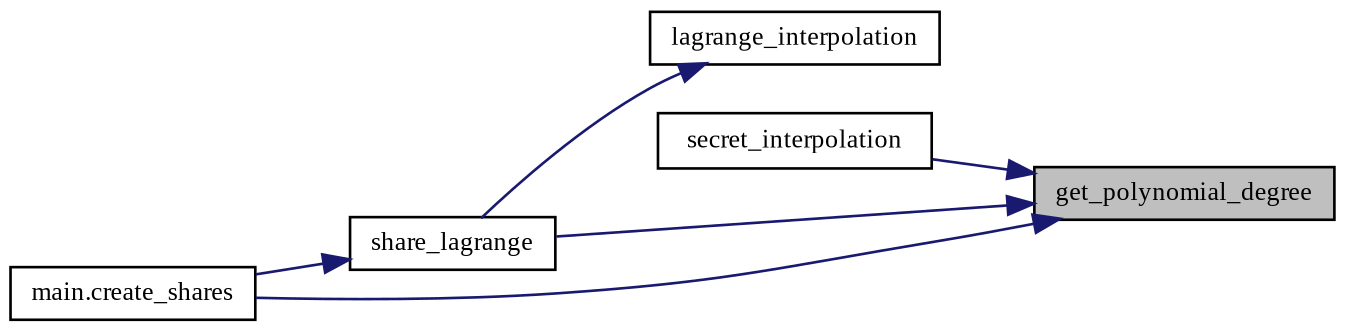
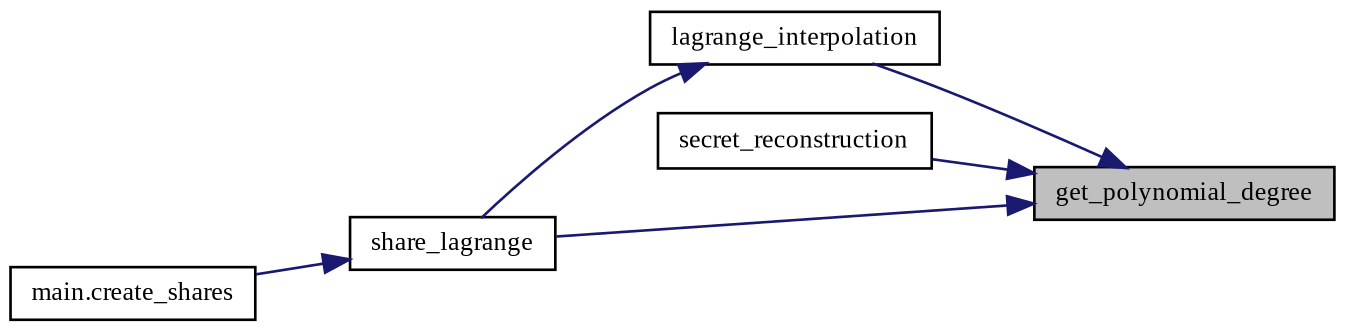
node "secret_interpolation": label "secret_interpolation" -> "secret_reconstruction"
edge "main.create_shares" -> "get_polynomial_degree": now "lagrange_interpolation" -> "get_polynomial_degree"
